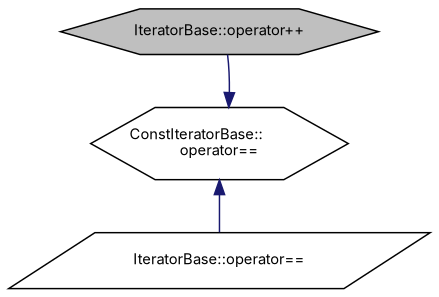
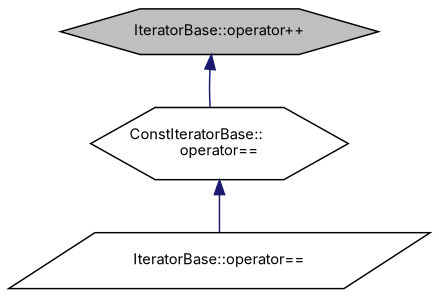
edge "IteratorBase::operator++" -> "ConstIteratorBase:: operator==": reversed
